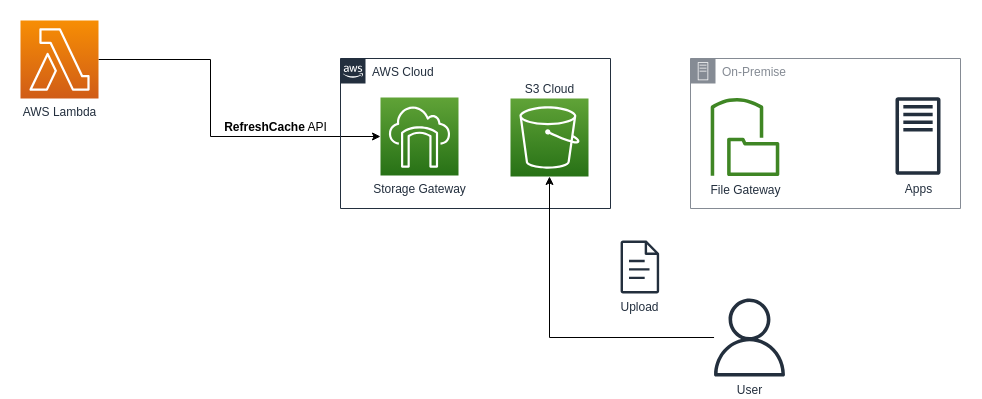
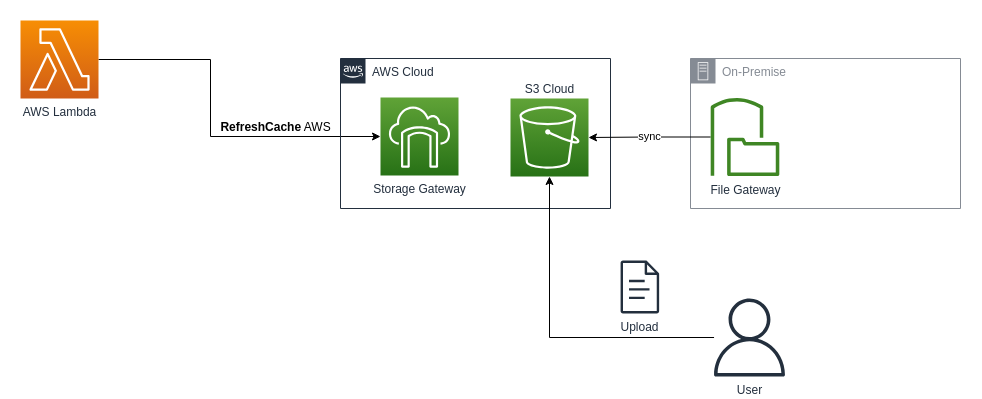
node "RefreshCache API": label "RefreshCache API" -> "RefreshCache AWS"
node "Apps": removed
edge "File Gateway" -> "S3 Cloud": added, label "sync"
node "Upload": moved (640, 267) -> (640, 287)
